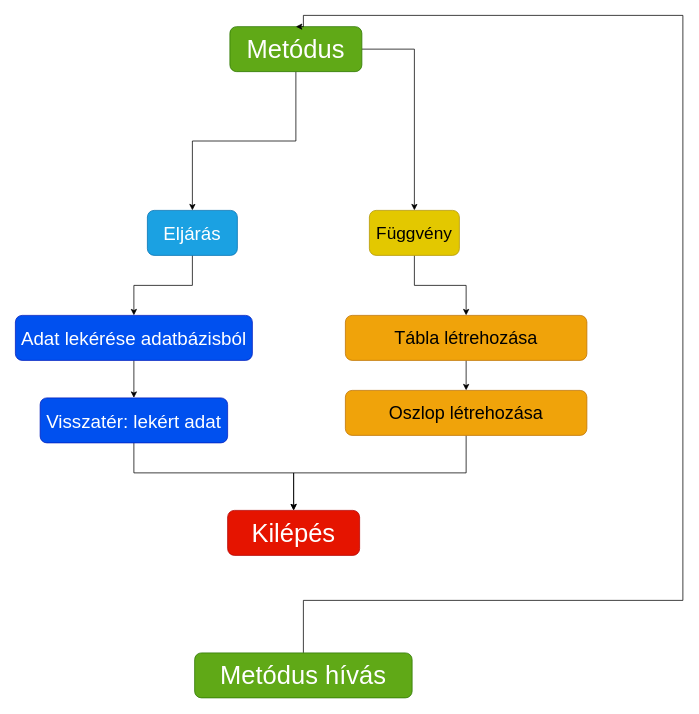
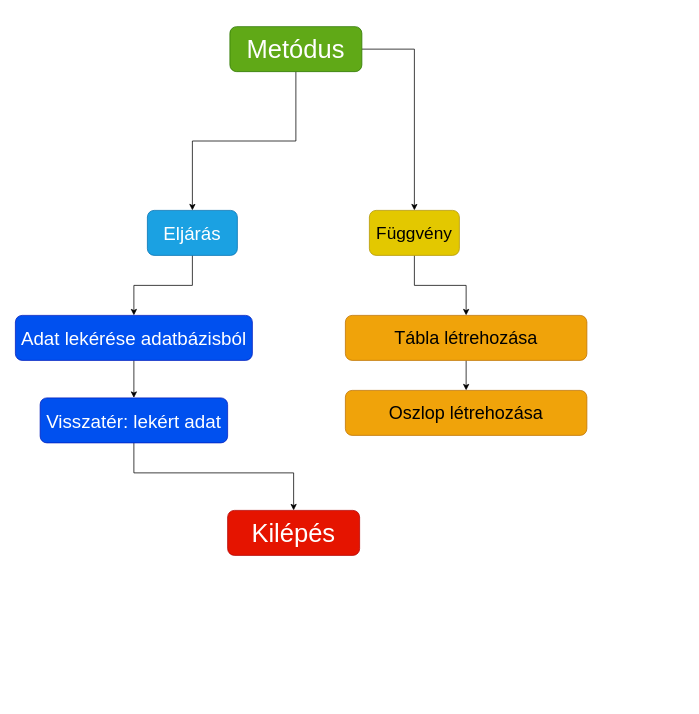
edge "Oszlop létrehozása" -> "Kilépés": removed
edge "Metódus hívás" -> "Metódus": removed
node "Metódus hívás": removed
